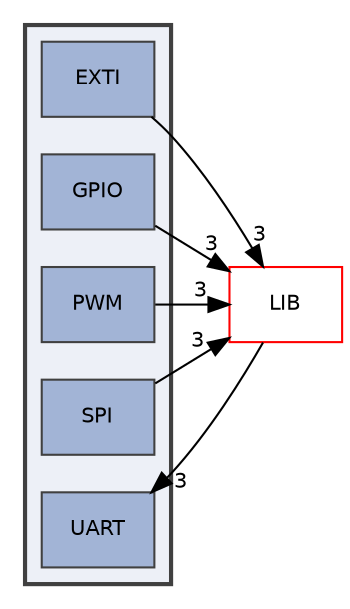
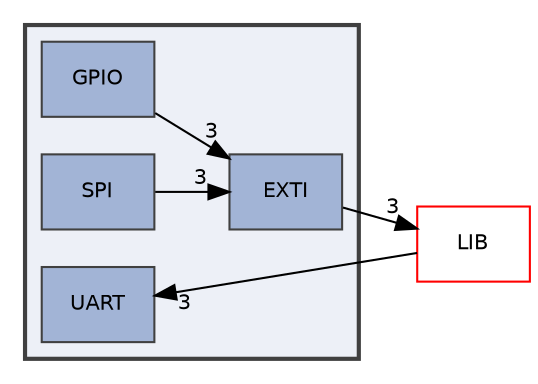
edge "GPIO" -> "LIB": now "GPIO" -> "EXTI"
node "PWM": removed
edge "SPI" -> "LIB": now "SPI" -> "EXTI"
